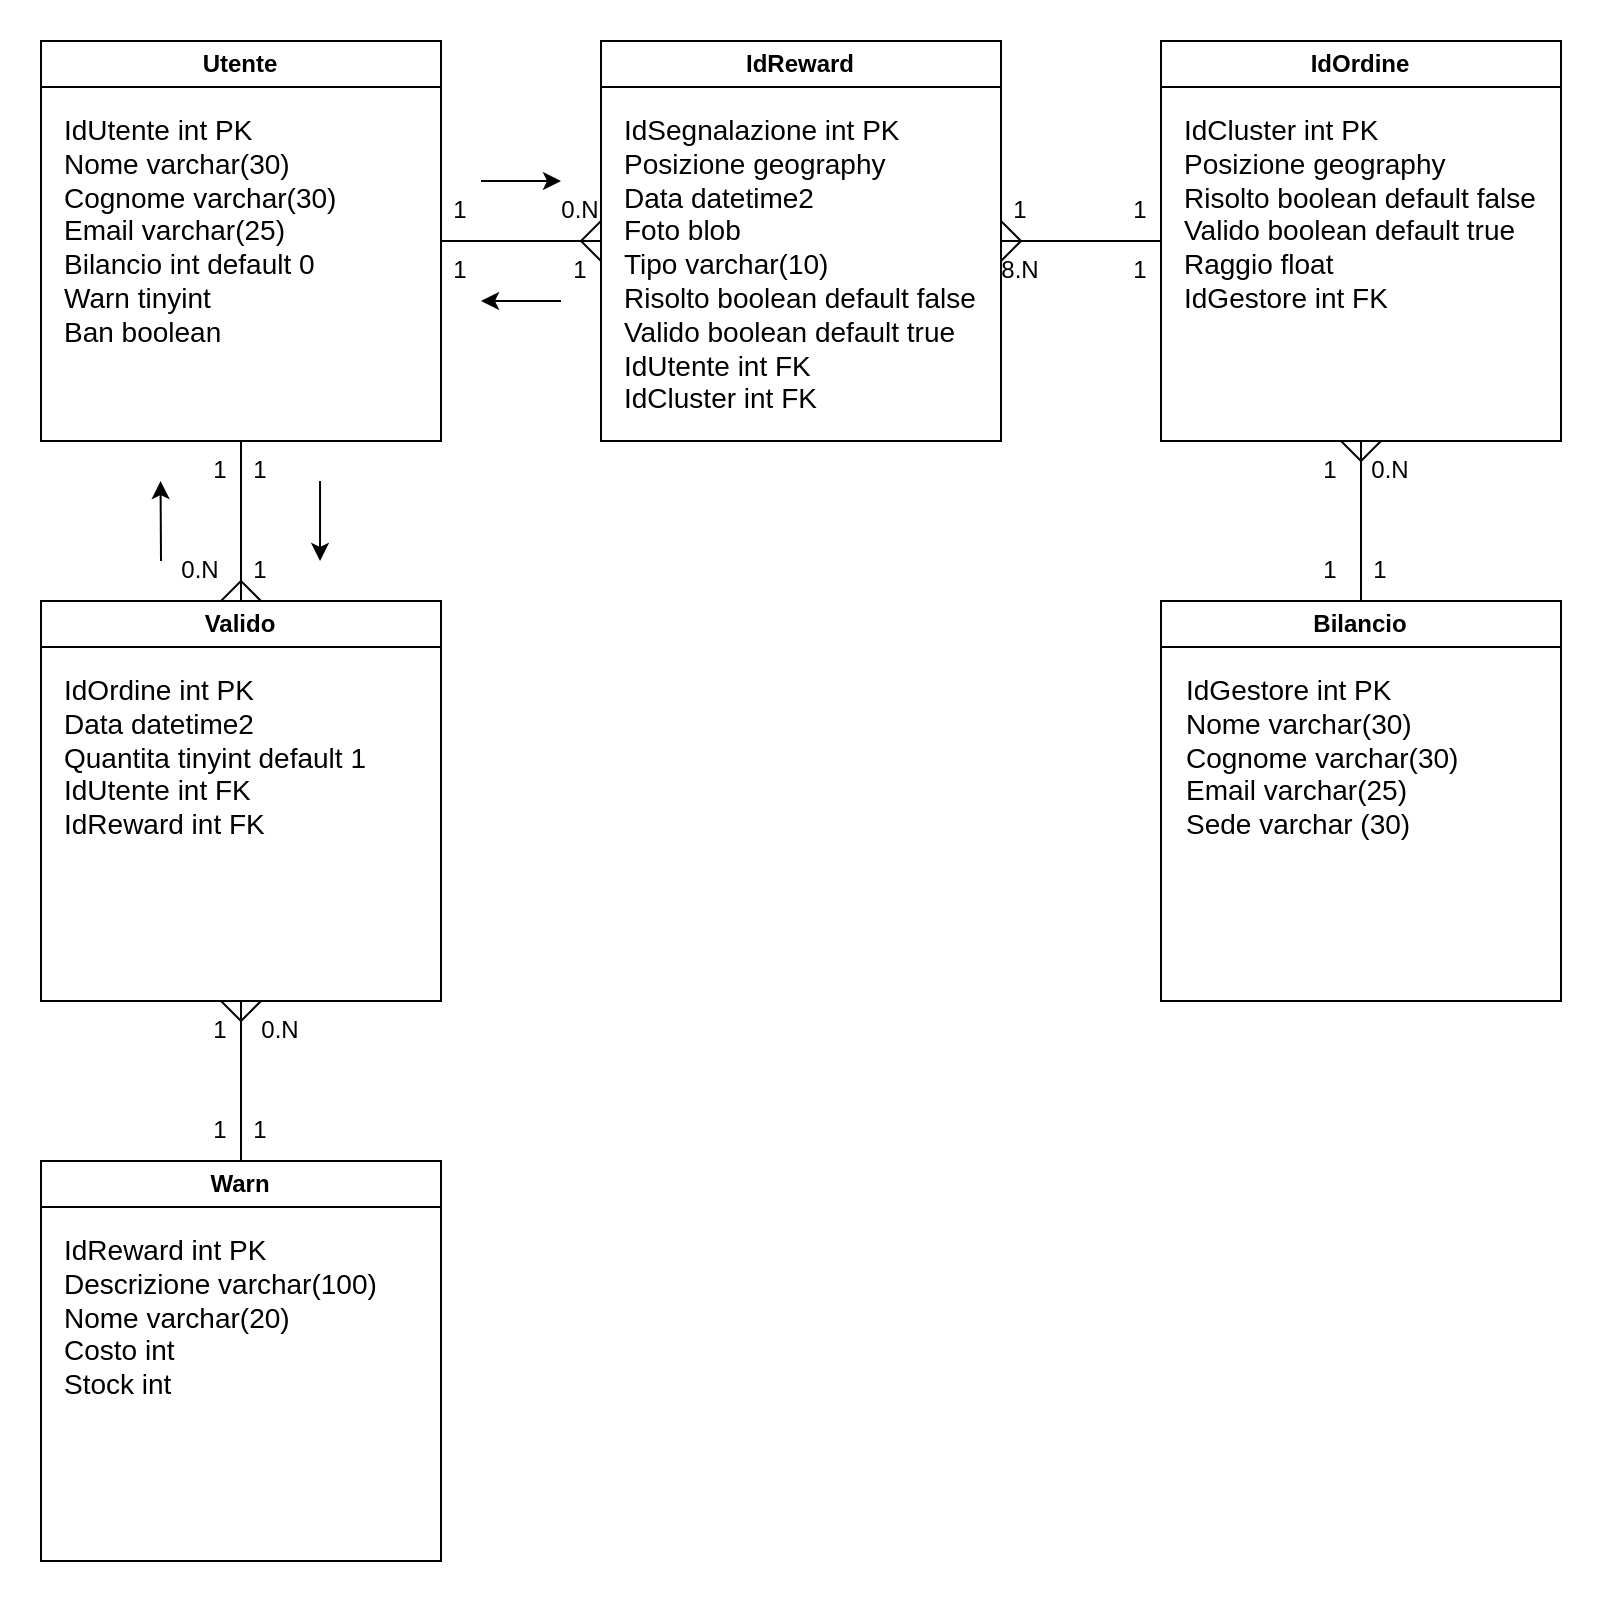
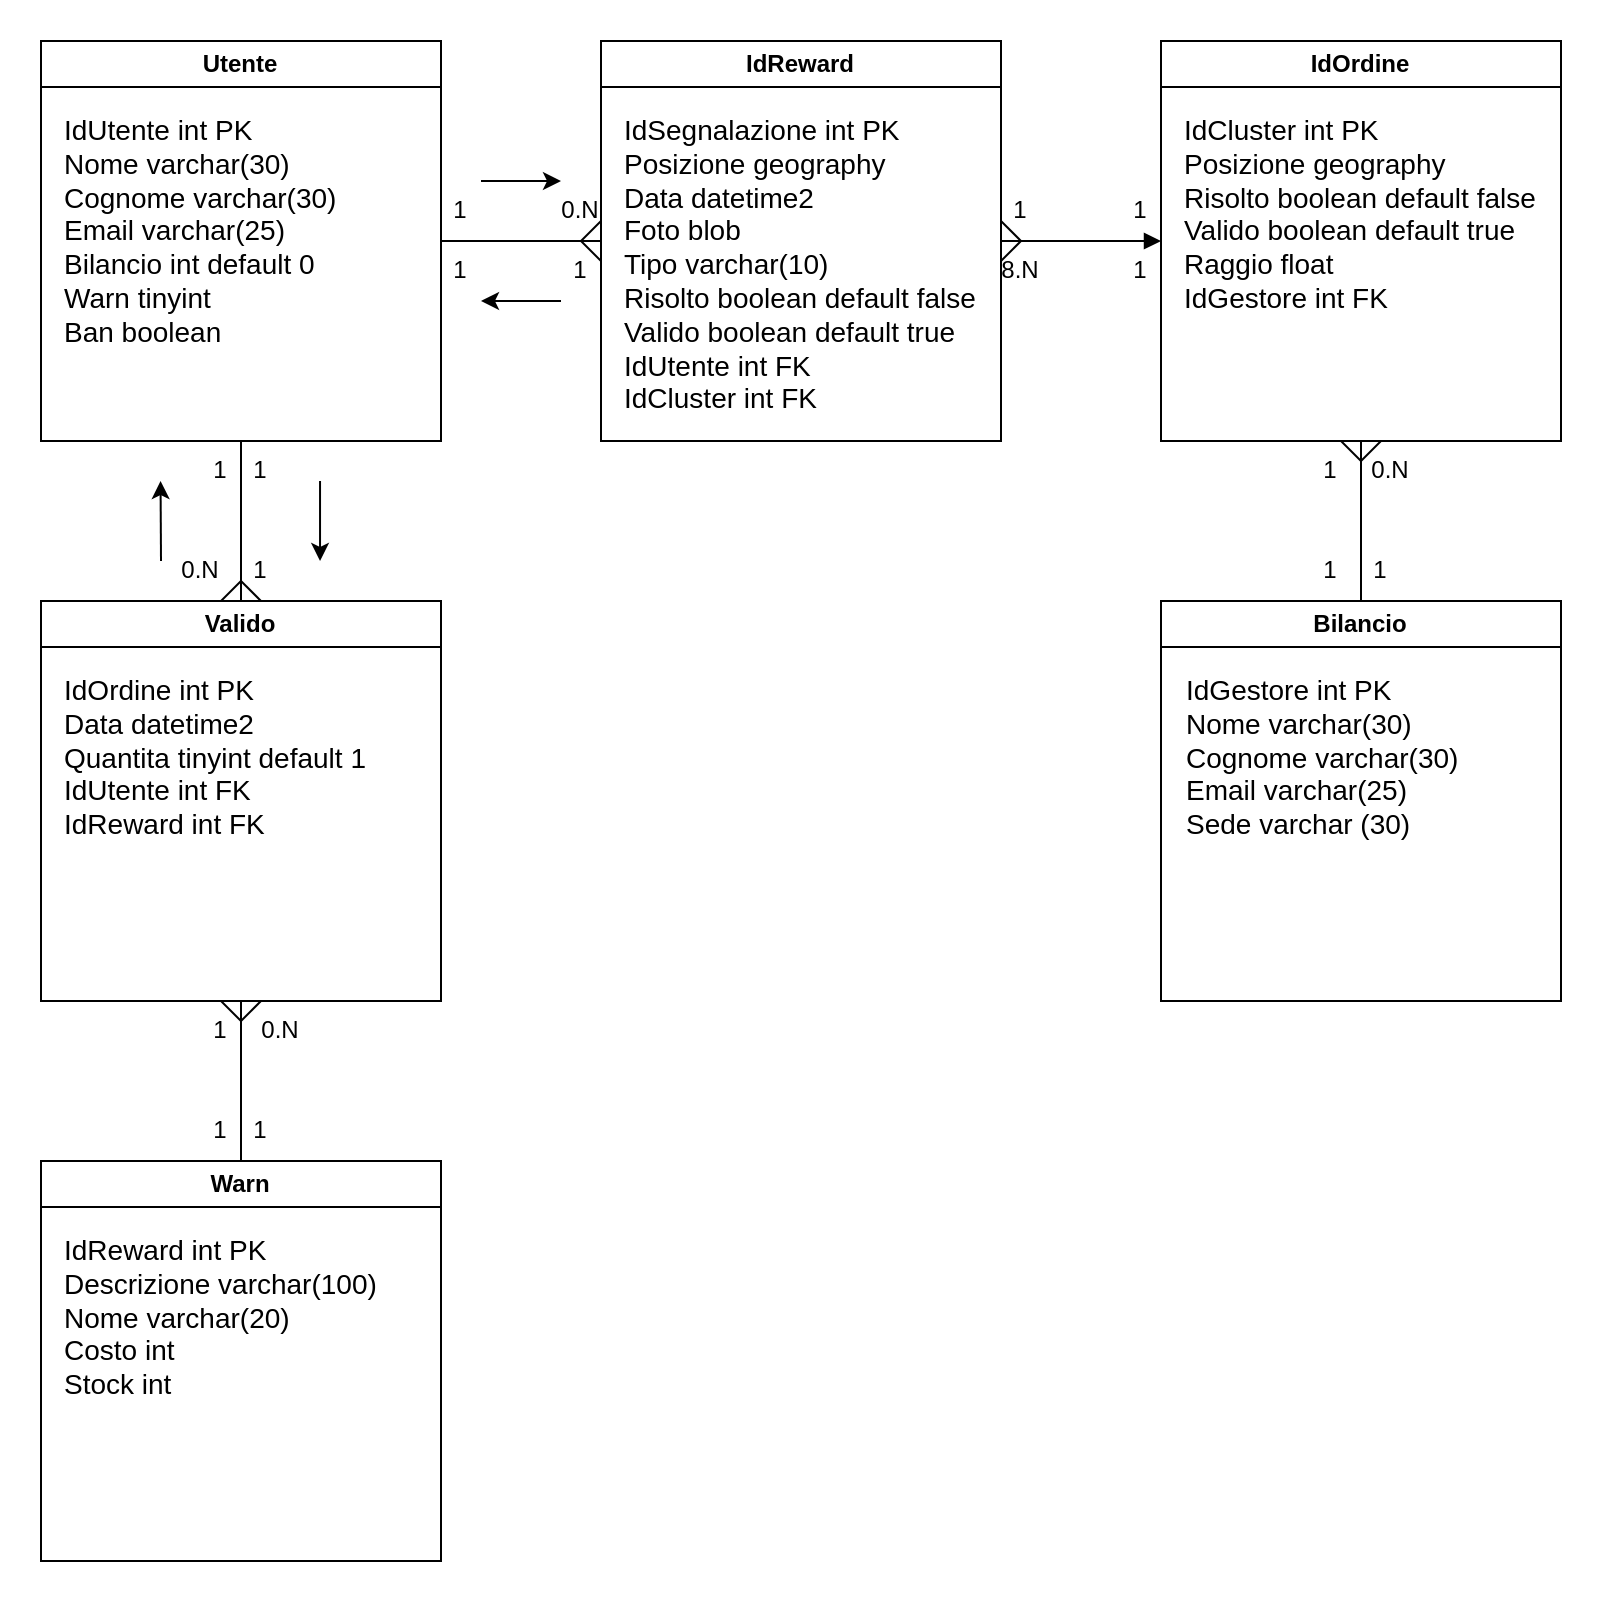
edge "IdReward" -- "IdOrdine": arrowhead none -> block
